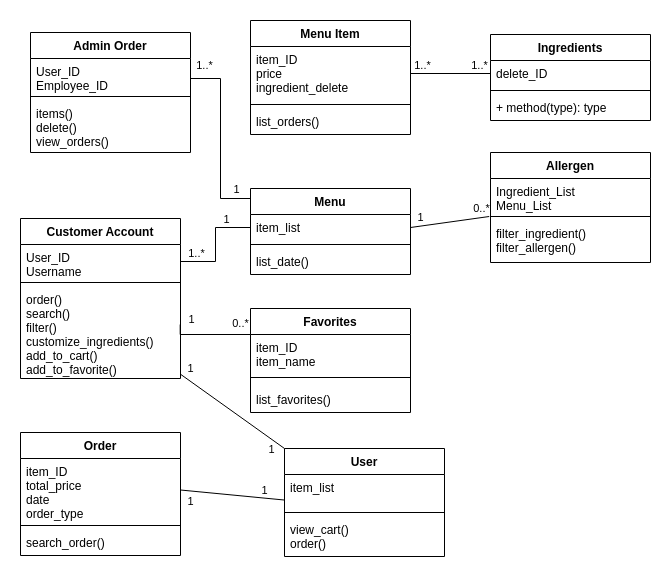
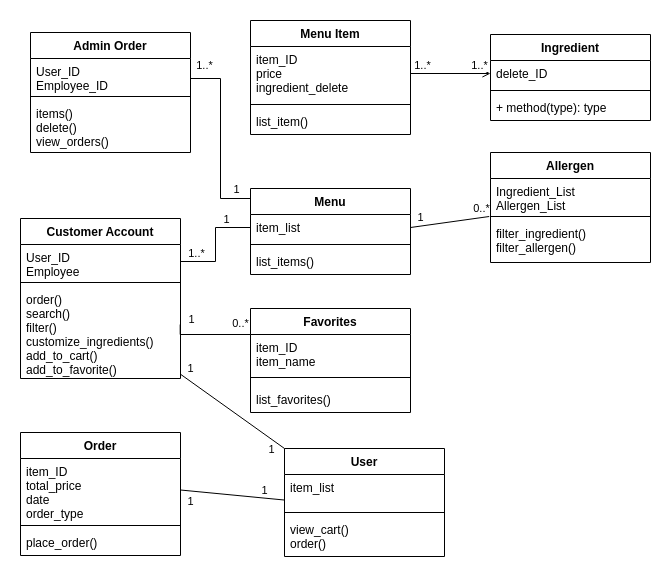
node "Ingredients": label "Ingredients" -> "Ingredient"
edge "item_ID price ingredient_delete" -- "delete_ID": arrowhead none -> open
node "list_orders()": label "list_orders()" -> "list_item()"
node "Ingredient_List Menu_List": label "Ingredient_List Menu_List" -> "Ingredient_List Allergen_List"
node "User_ID Username": label "User_ID Username" -> "User_ID Employee"
node "list_date()": label "list_date()" -> "list_items()"
node "search_order()": label "search_order()" -> "place_order()"
